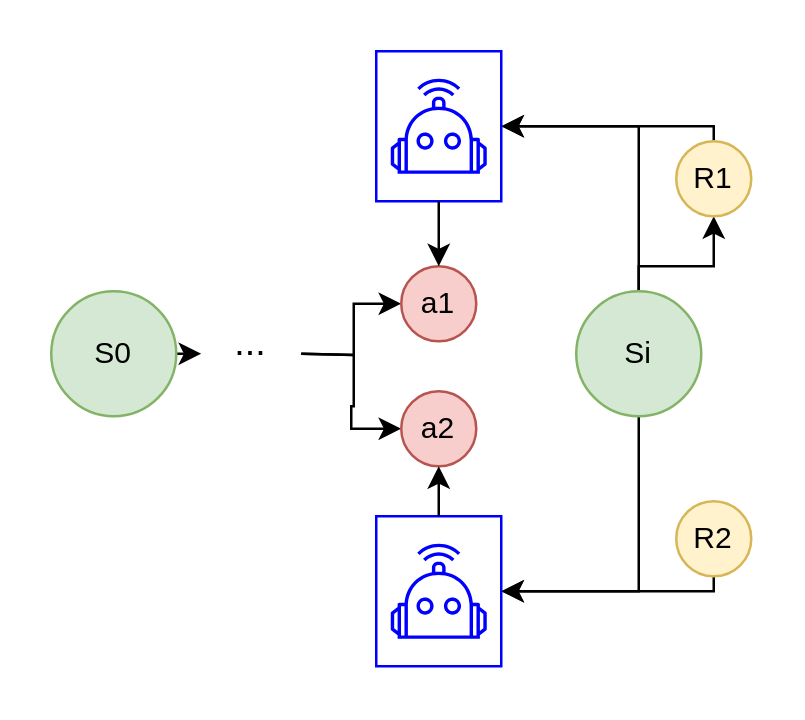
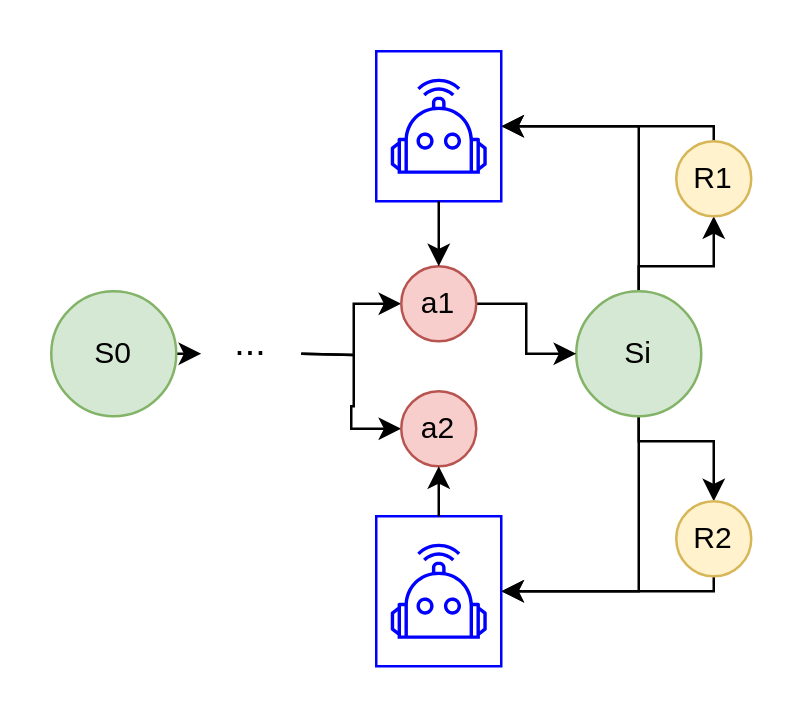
edge "a1" -> "Si": added
edge "Si" -> "R2": added
